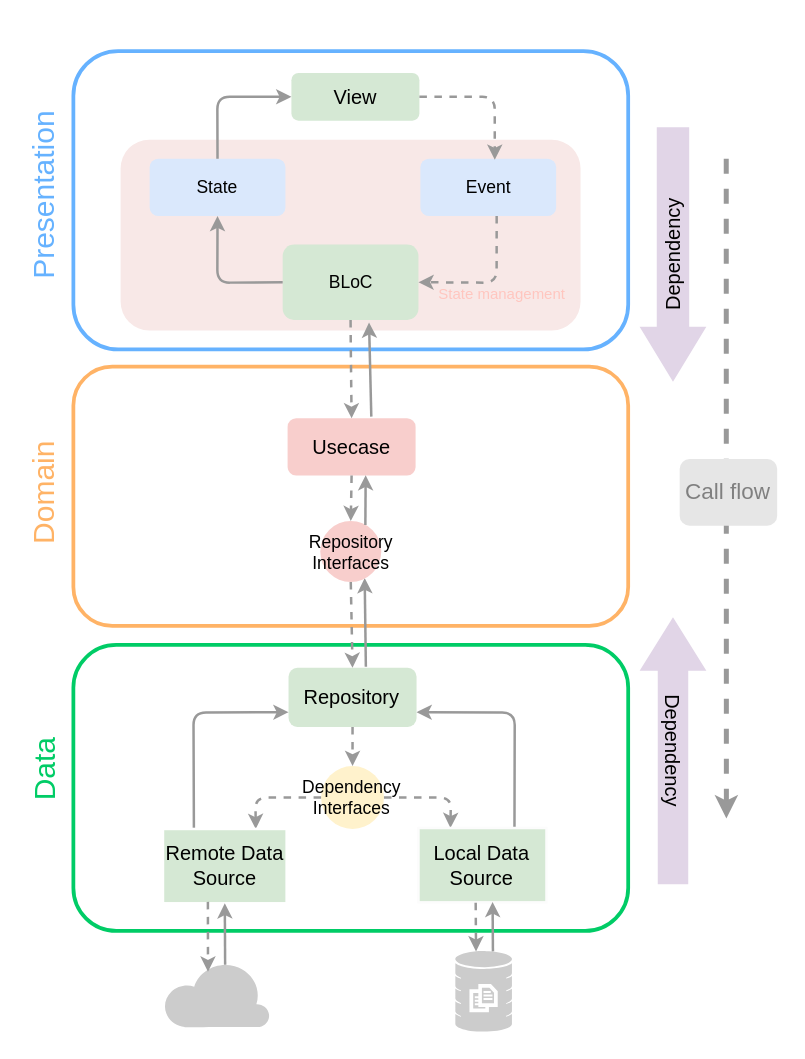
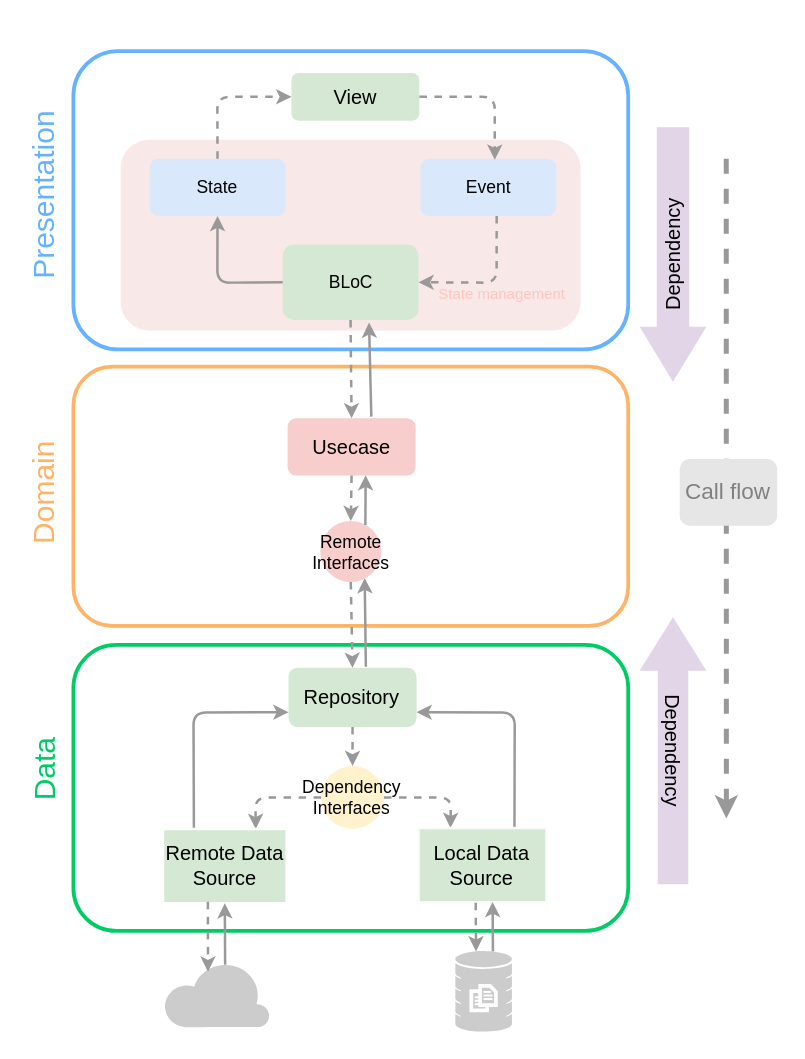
edge "State" -> "View": style solid -> dashed
node "Repository Interfaces": label "Repository Interfaces" -> "Remote Interfaces"
